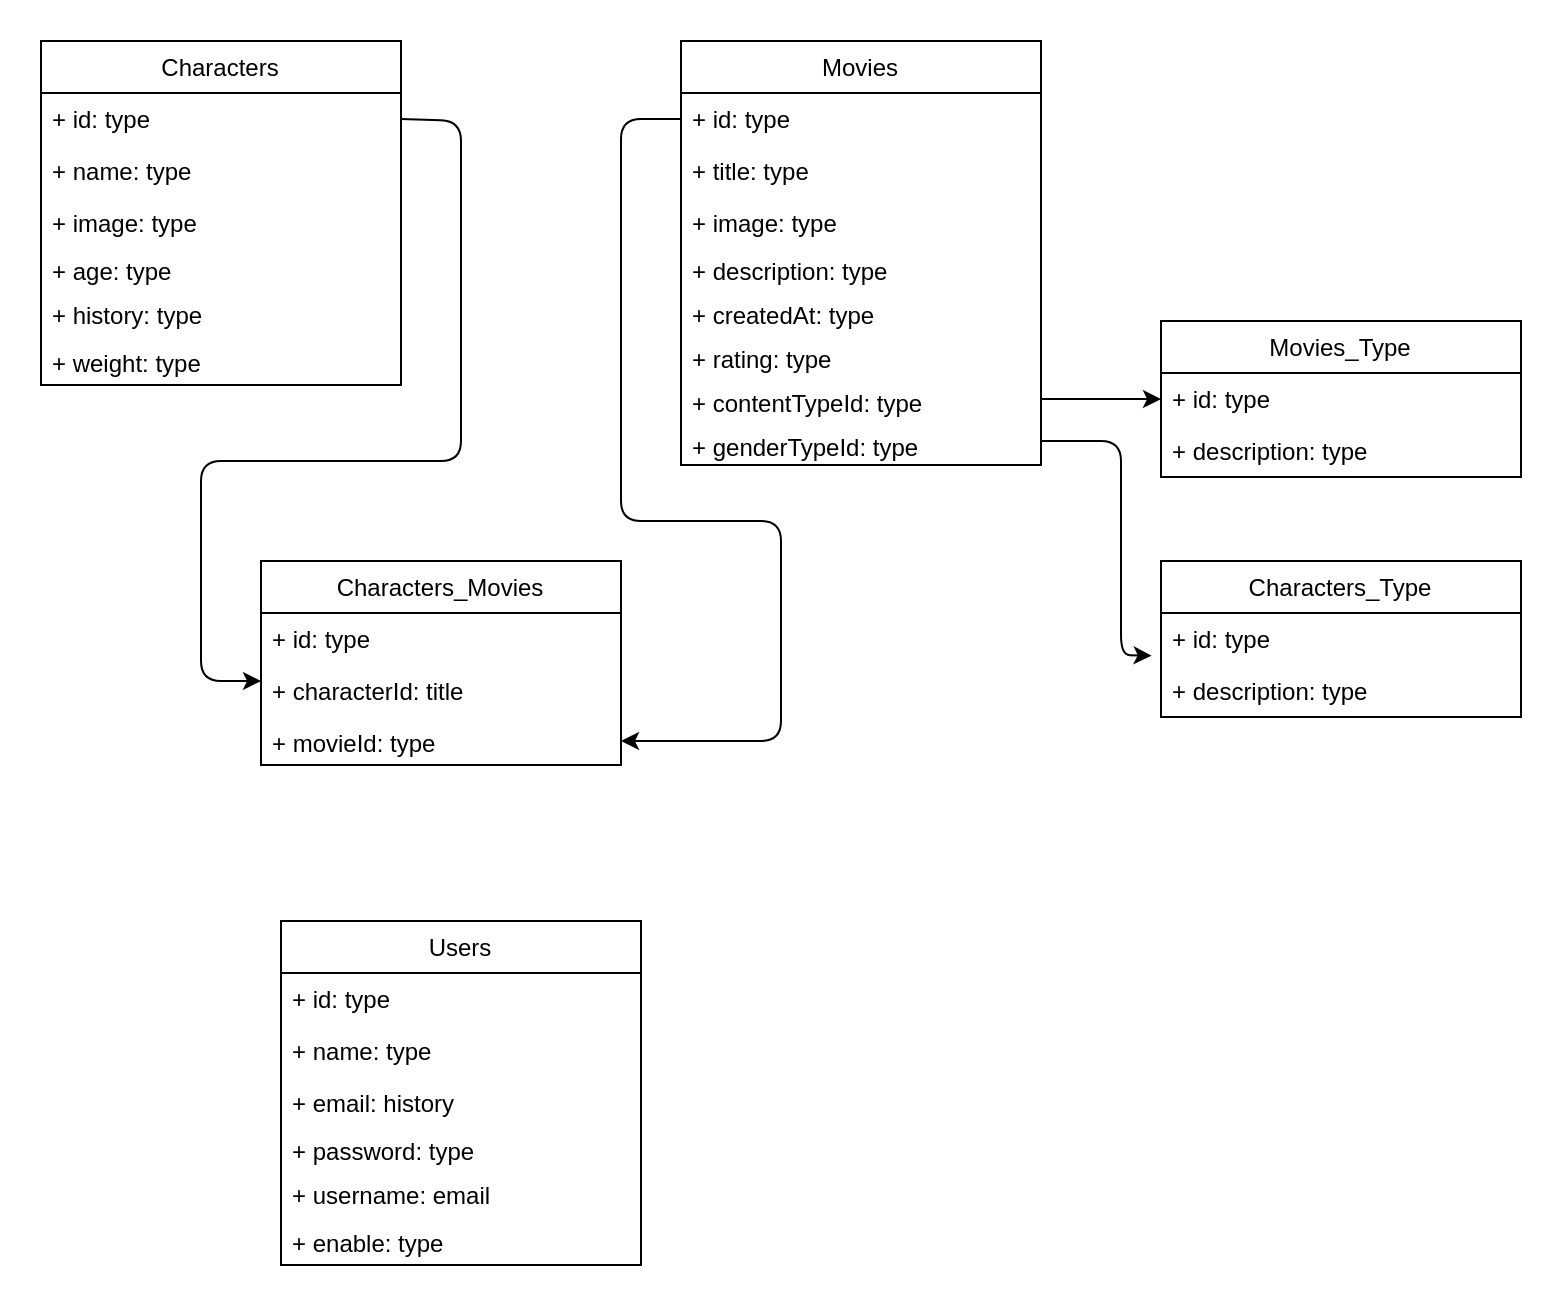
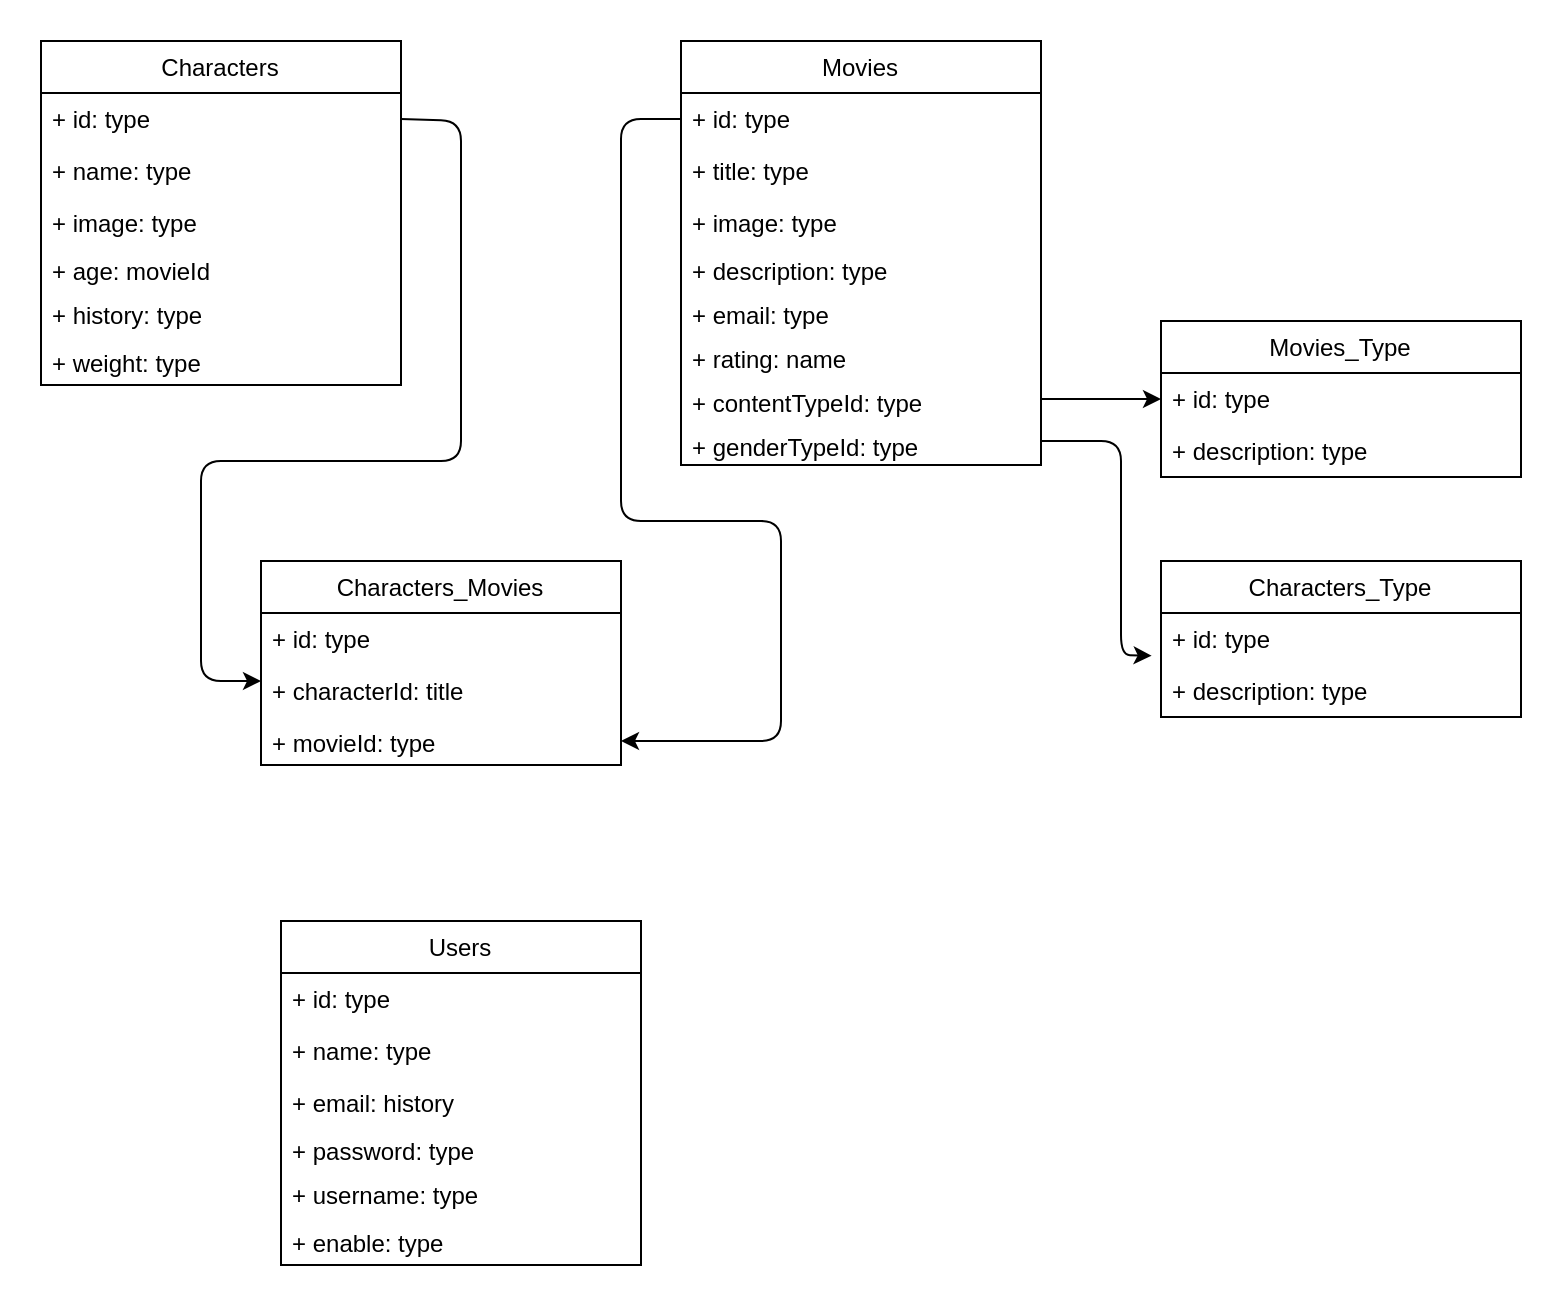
node "+ age: type": label "+ age: type" -> "+ age: movieId"
node "+ createdAt: type": label "+ createdAt: type" -> "+ email: type"
node "+ rating: type": label "+ rating: type" -> "+ rating: name"
node "+ username: email": label "+ username: email" -> "+ username: type"
